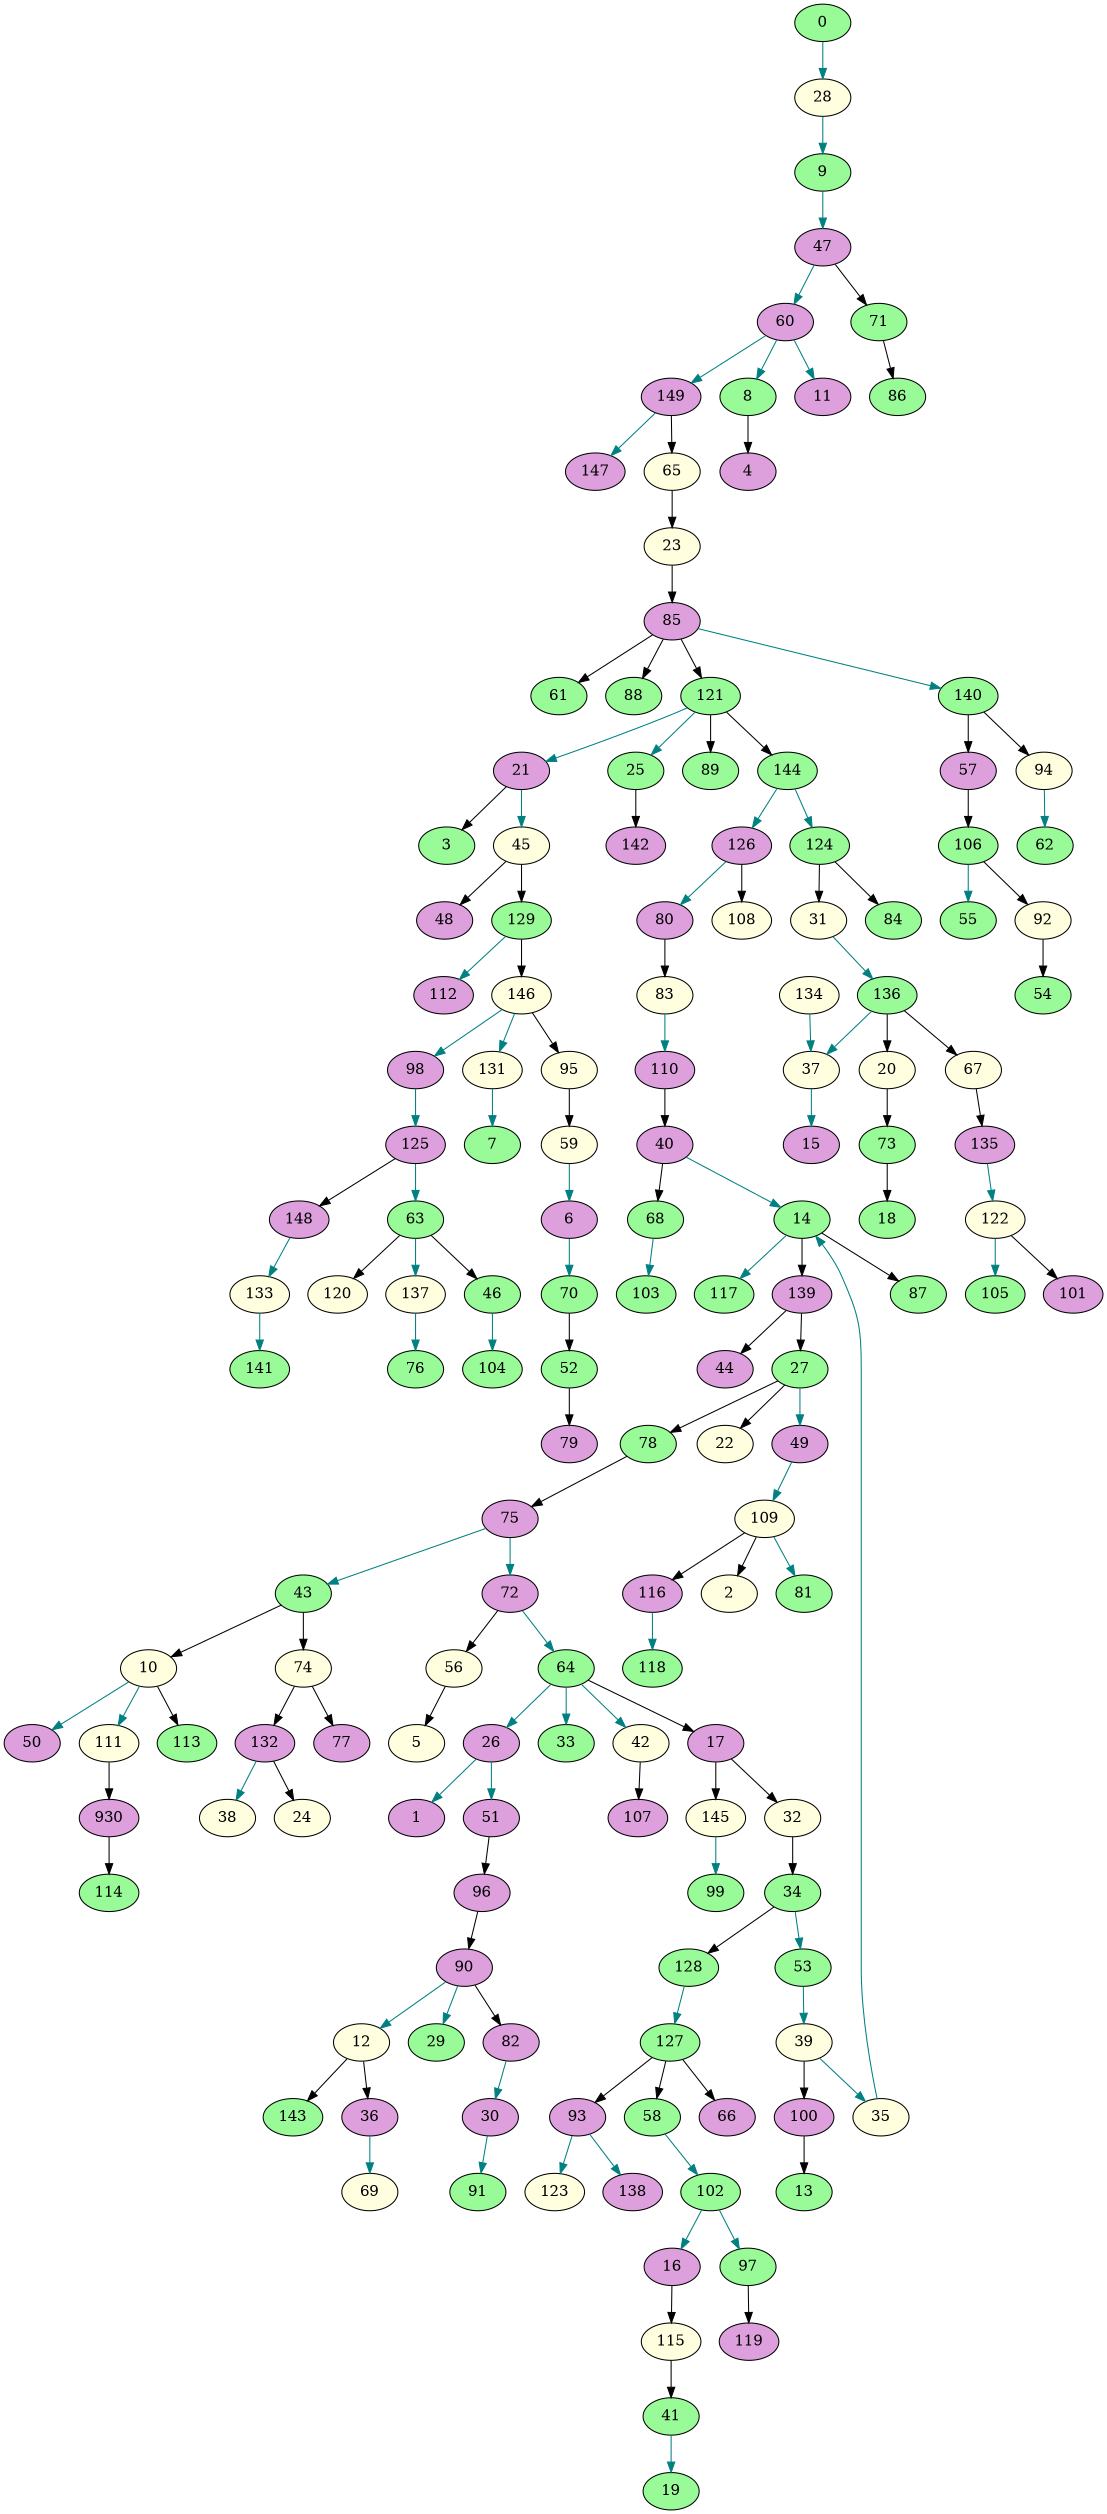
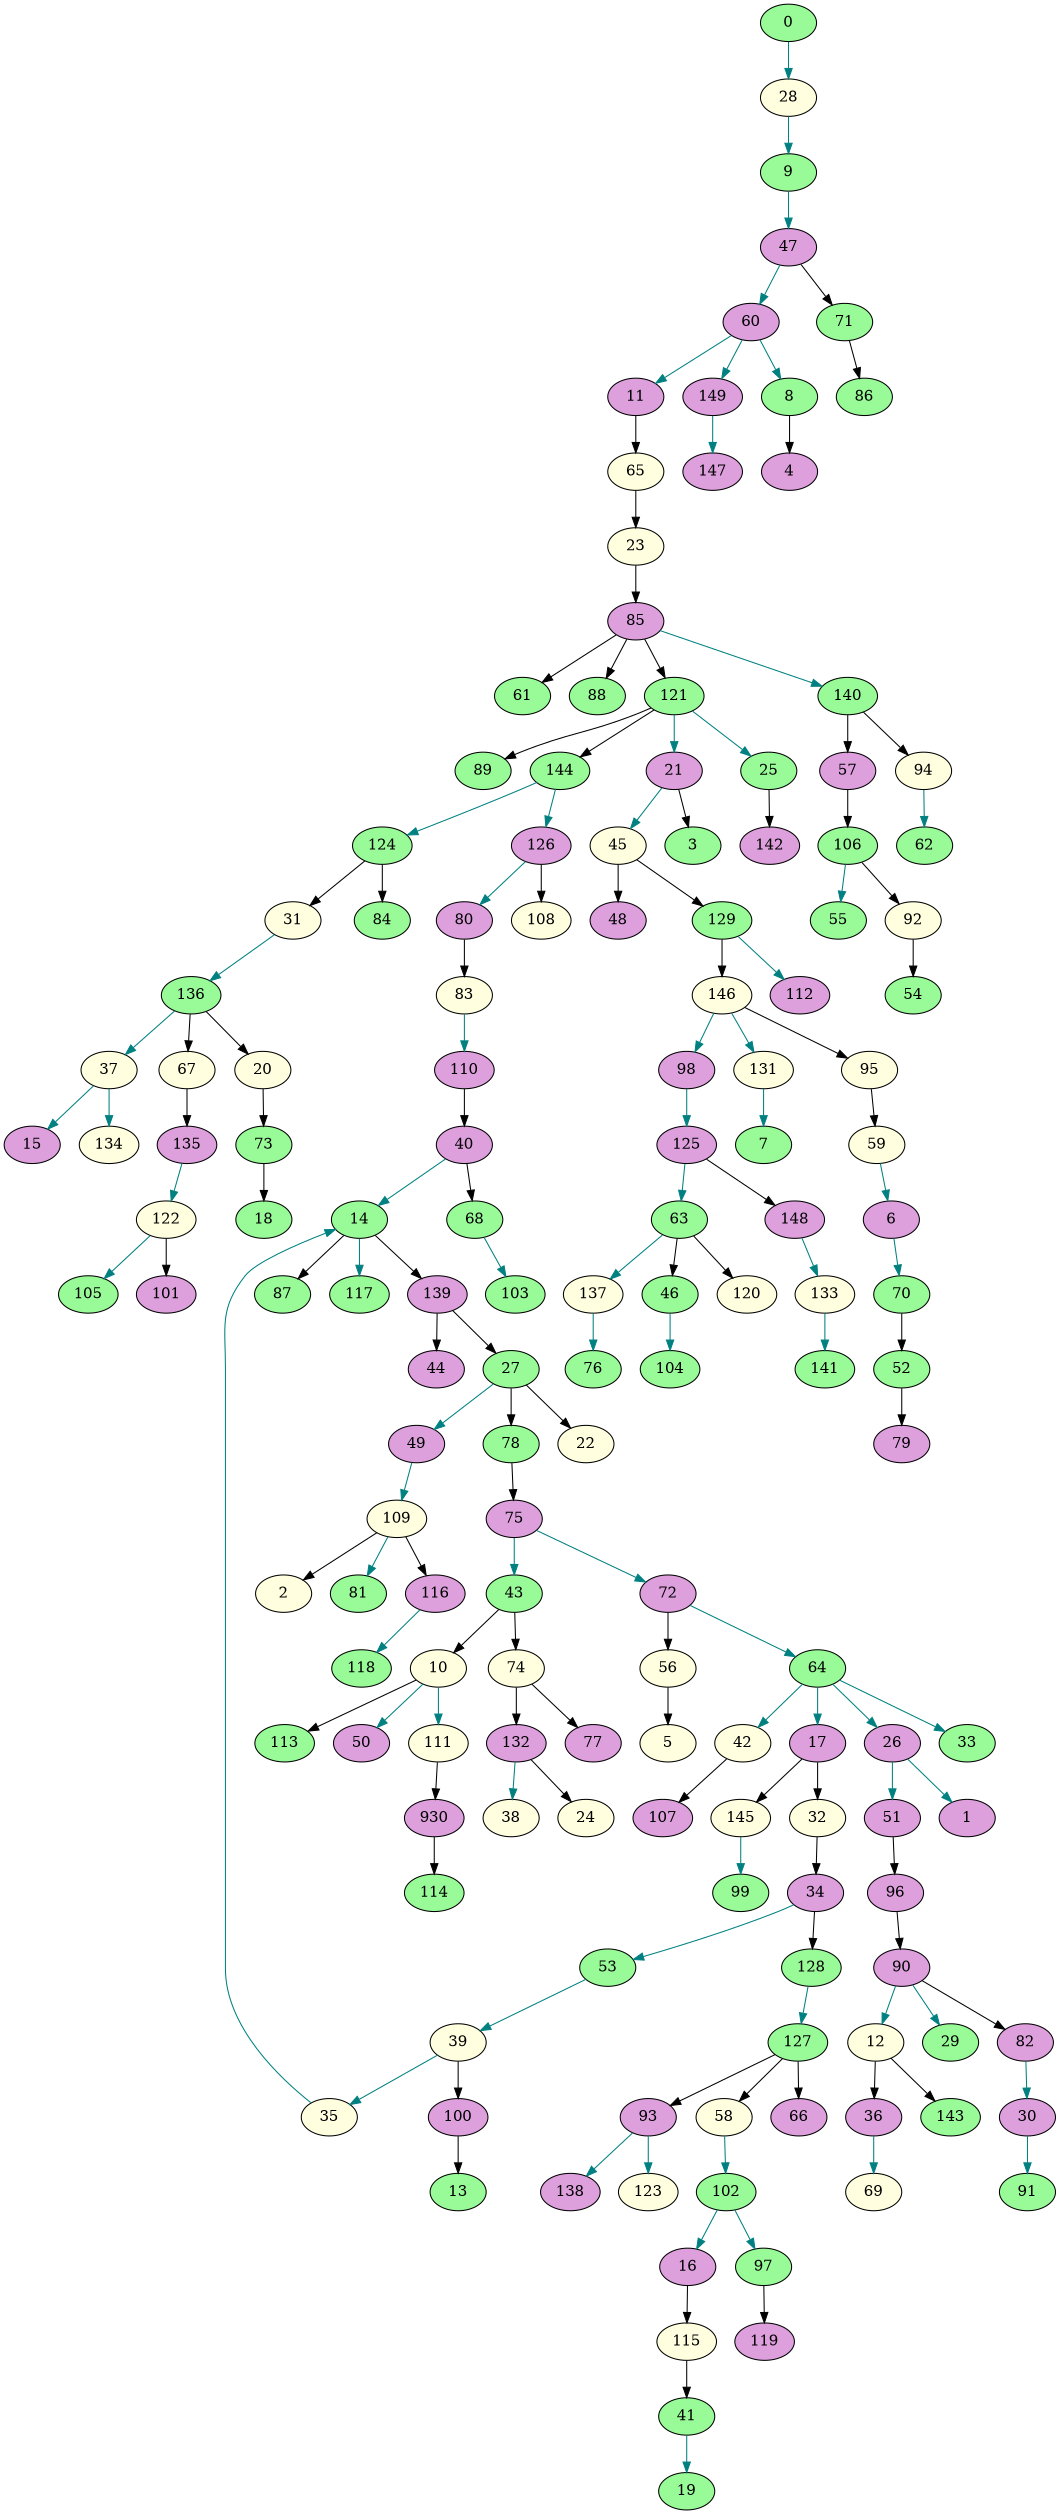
edge "149" -> "65": now "11" -> "65"
edge "134" -> "37": reversed
edge "64" -> "17": color black -> teal
node "34": fillcolor palegreen -> plum
node "58": fillcolor palegreen -> lightyellow
